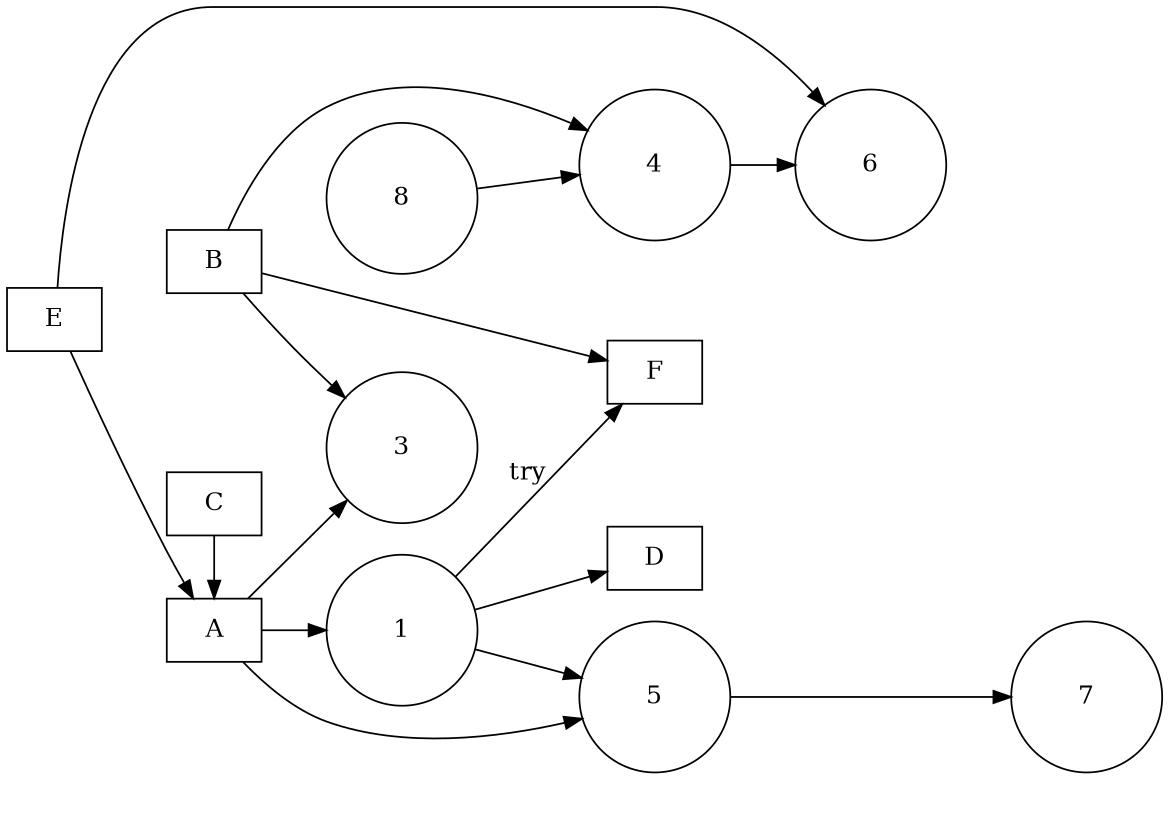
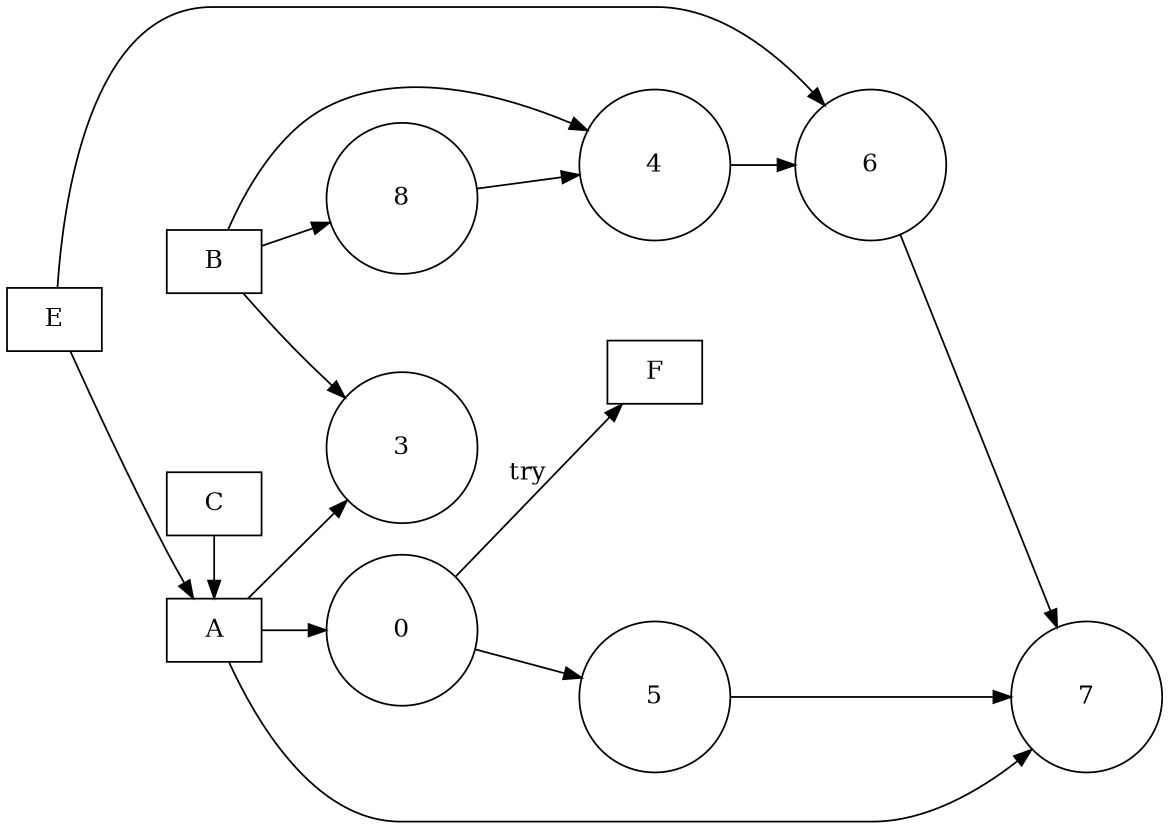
edge "B" -> "F": now "B" -> "8"
edge "6" -> "7": added
node "D": removed
node "1": label "1" -> "0"
edge "A" -> "5": now "A" -> "7"
